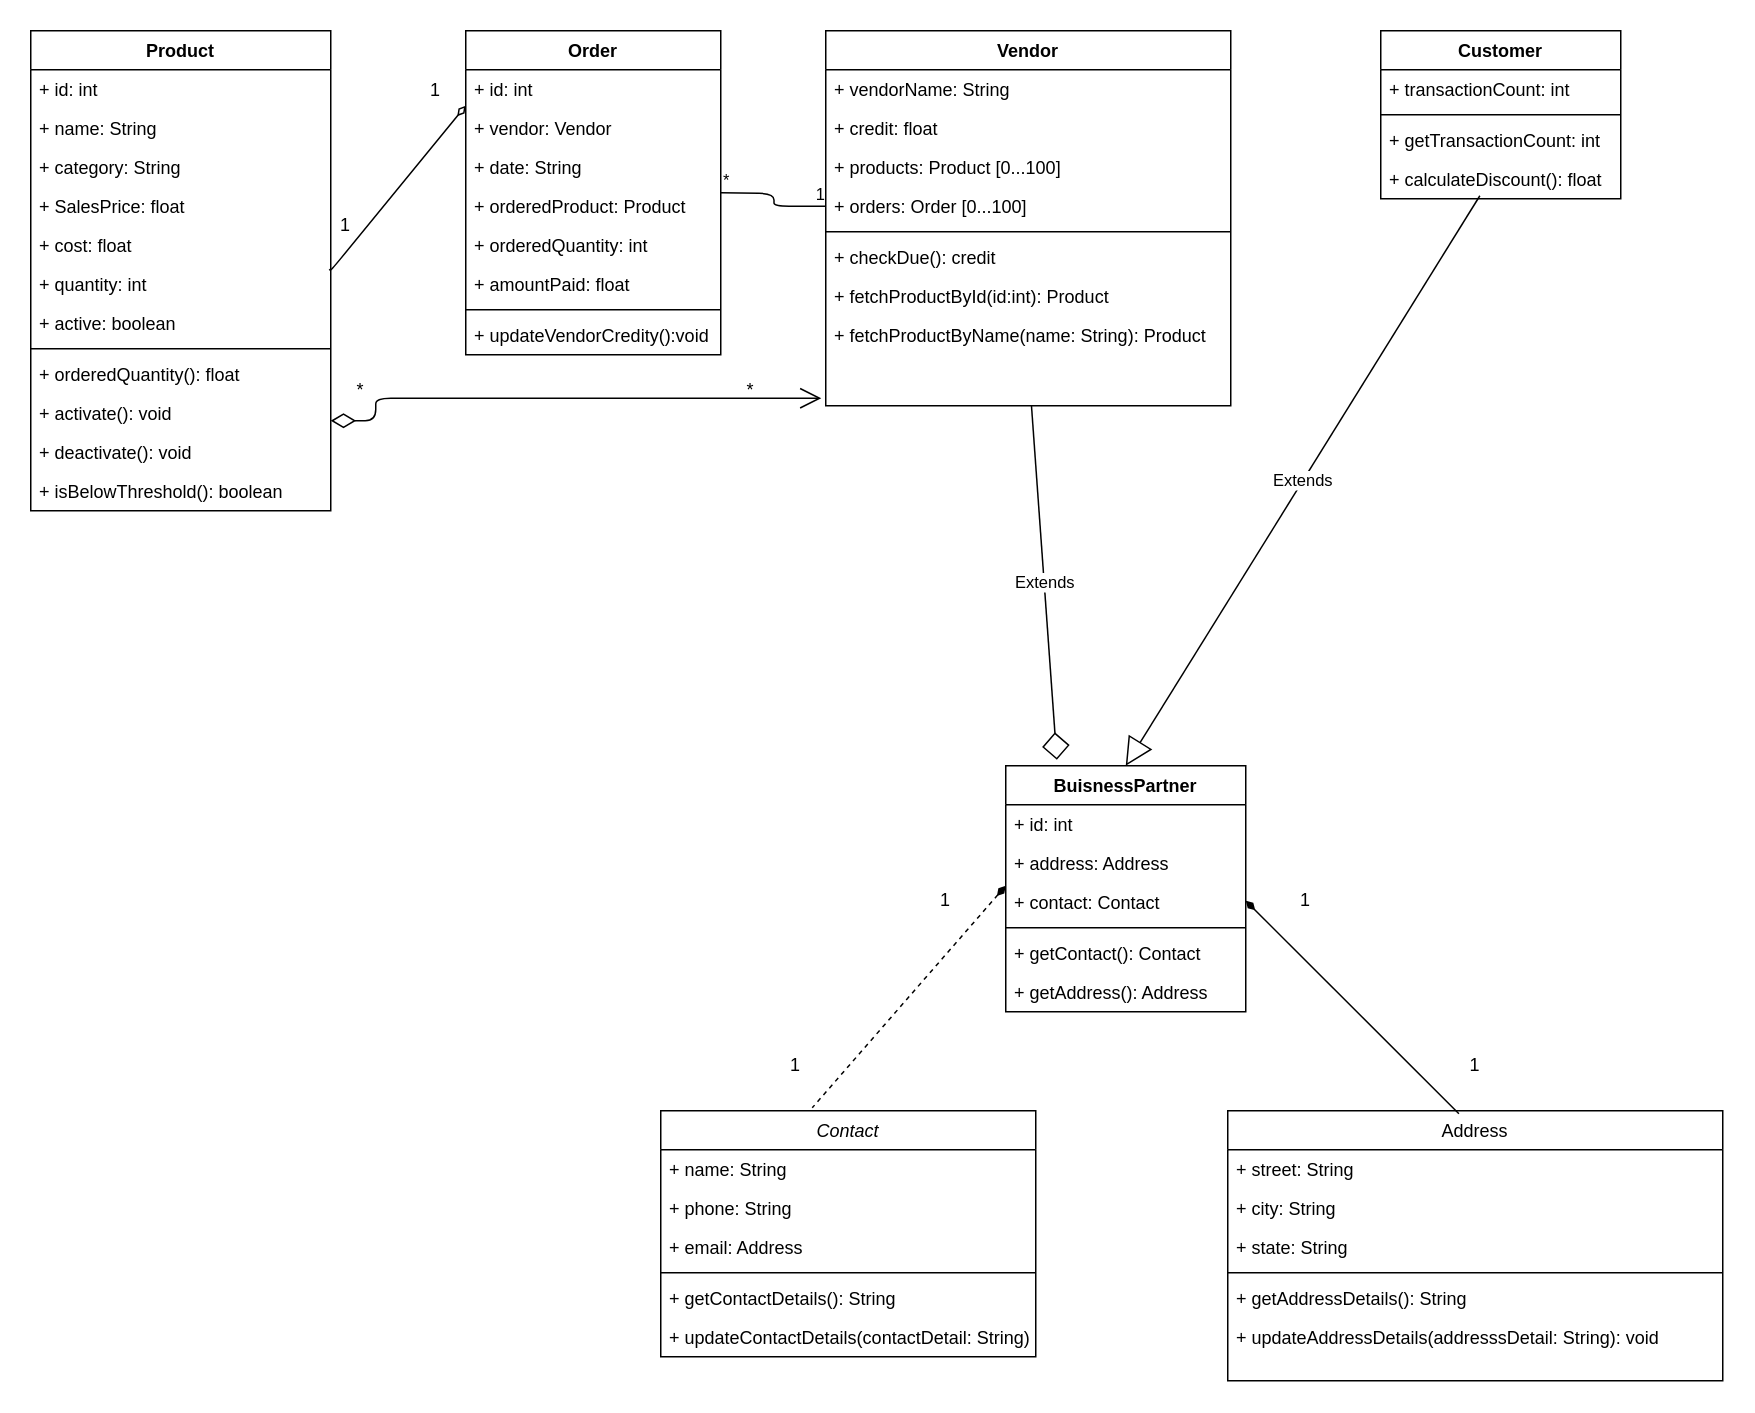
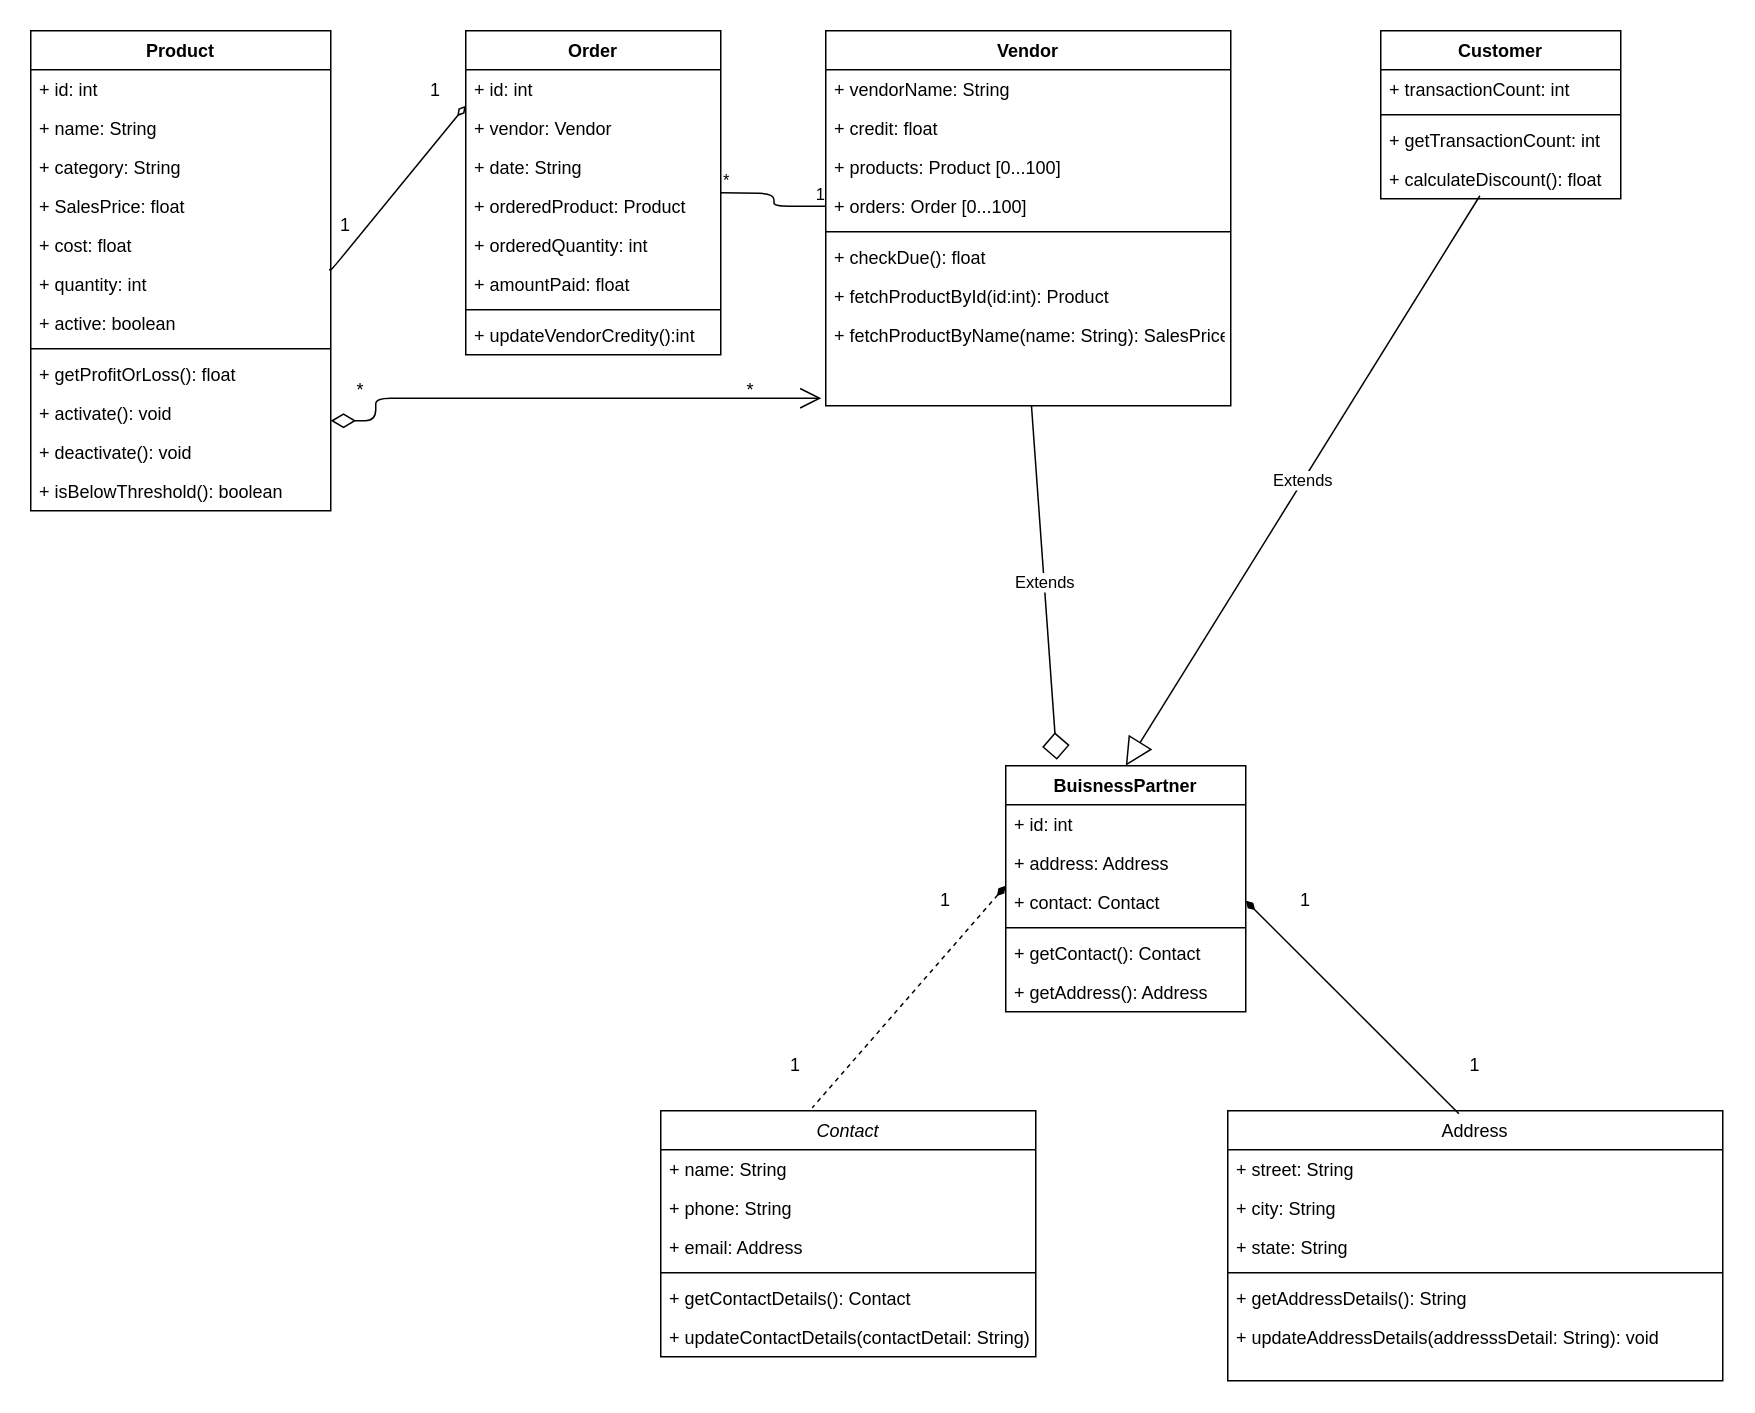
node "+ checkDue(): credit": label "+ checkDue(): credit" -> "+ checkDue(): float"
node "+ updateVendorCredity():void": label "+ updateVendorCredity():void" -> "+ updateVendorCredity():int"
node "+ fetchProductByName(name: String): Product": label "+ fetchProductByName(name: String): Product" -> "+ fetchProductByName(name: String): SalesPrice"
node "+ orderedQuantity(): float": label "+ orderedQuantity(): float" -> "+ getProfitOrLoss(): float"
node "+ getContactDetails(): String": label "+ getContactDetails(): String" -> "+ getContactDetails(): Contact"
